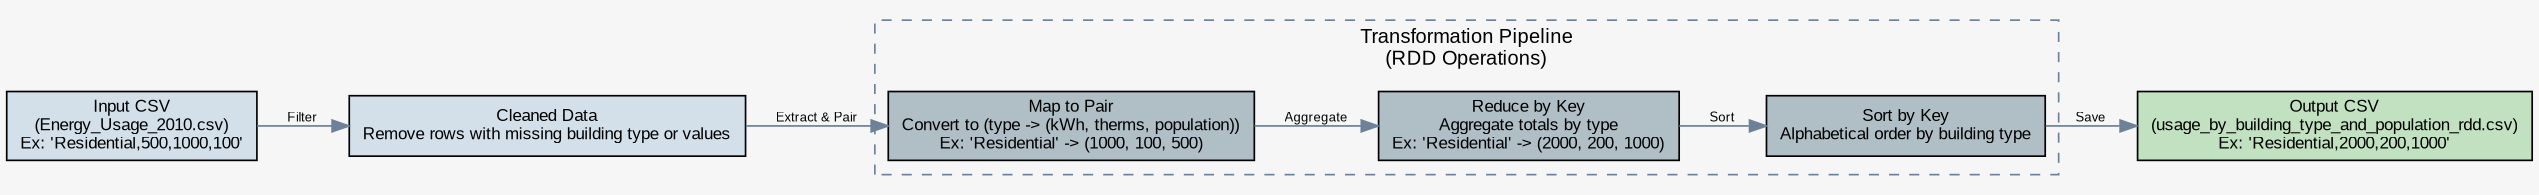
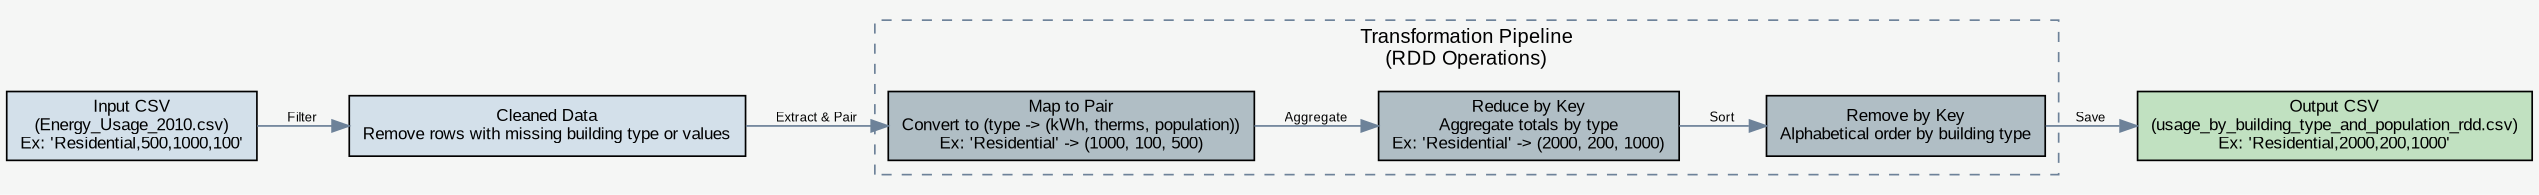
node "Sort by Key Alphabetical order by building type": label "Sort by Key Alphabetical order by building type" -> "Remove by Key Alphabetical order by building type"
